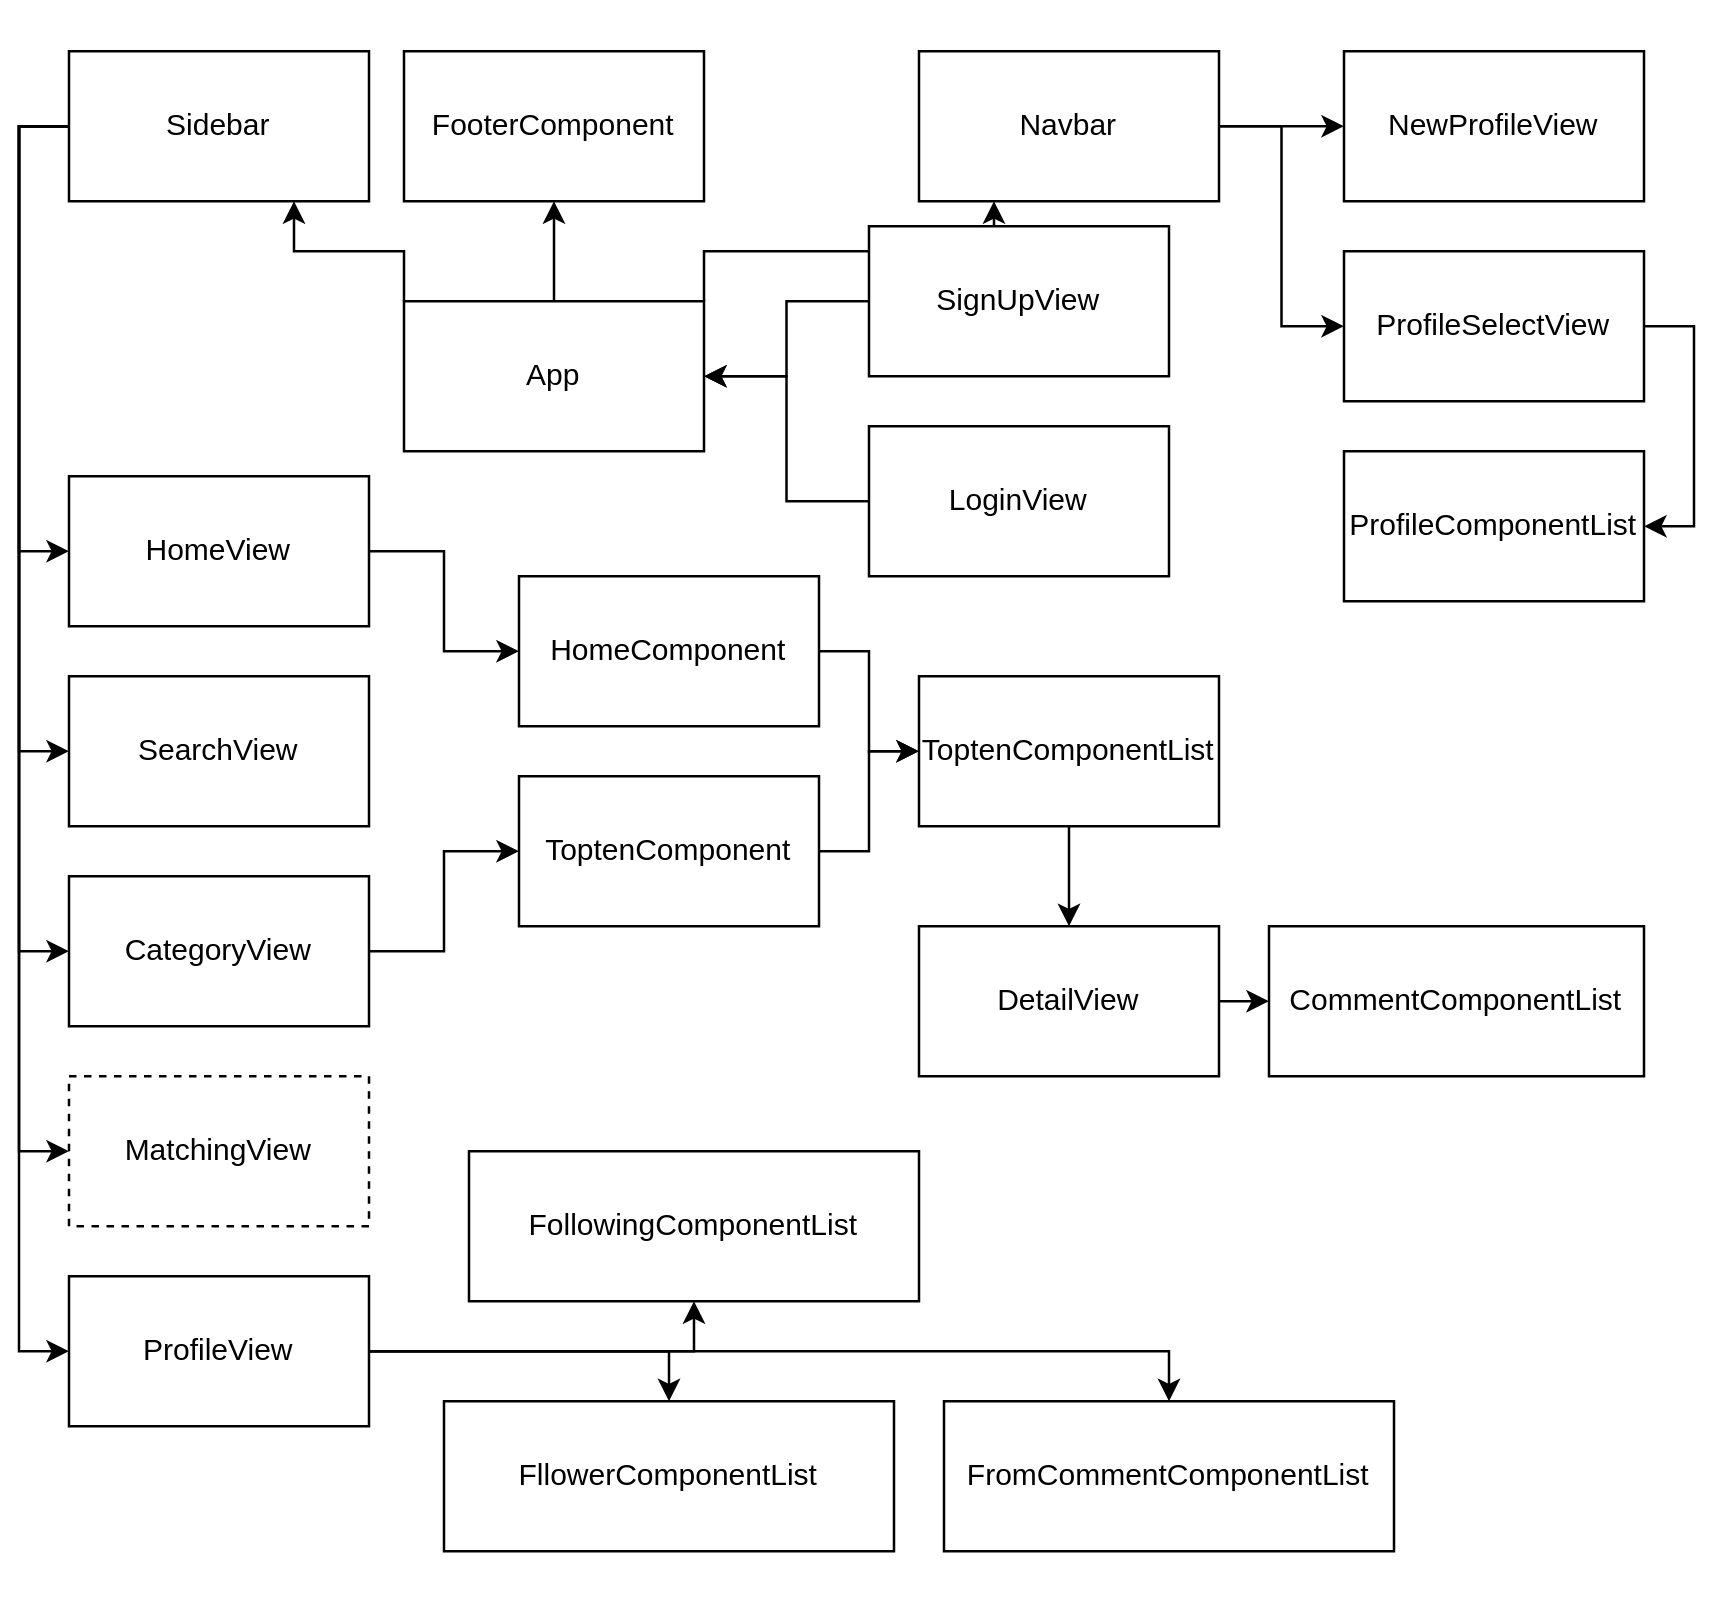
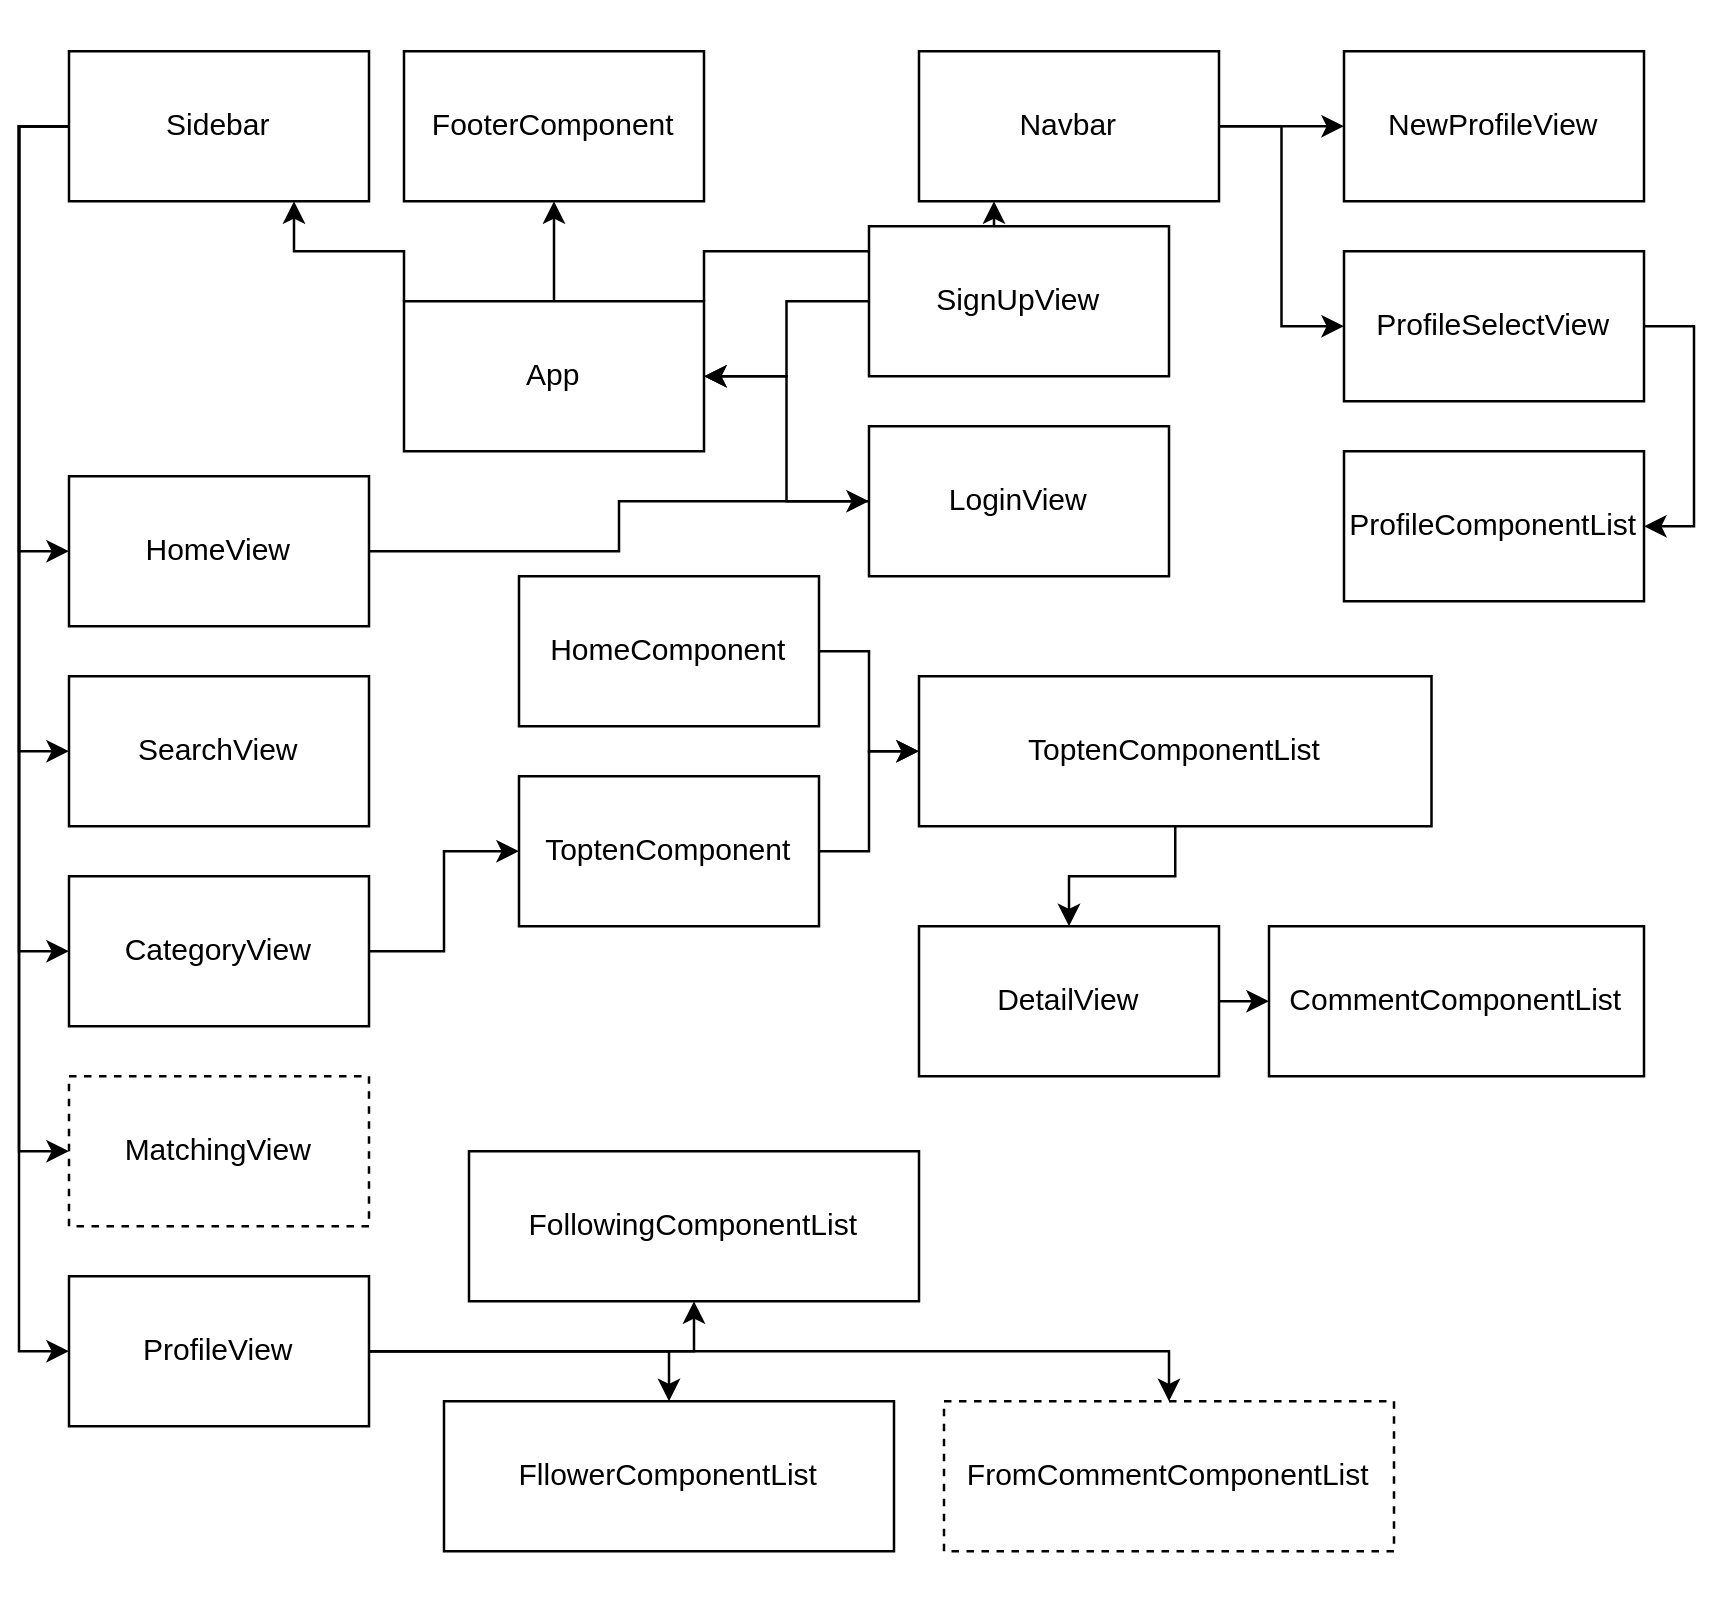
edge "HomeView" -> "HomeComponent": now "HomeView" -> "LoginView"
node "ToptenComponentList": size 300x150 -> 513x150
node "FromCommentComponentList": style solid -> dashed
